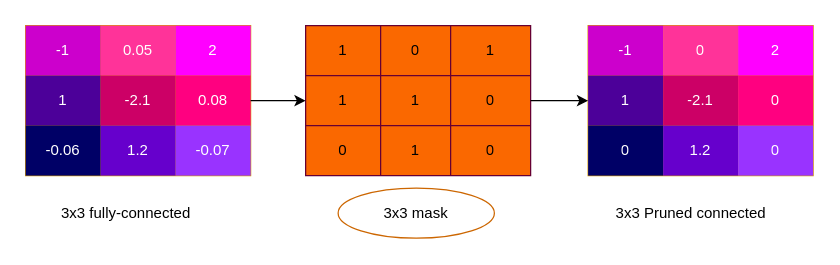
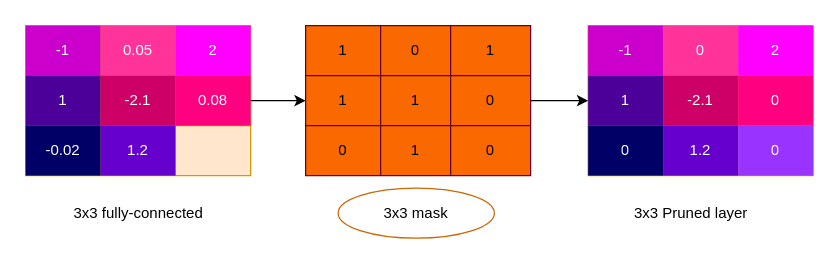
node "-0.06": label "-0.06" -> "-0.02"
node "-0.07": removed
node "3x3 fully-connected": moved (126, 213) -> (138, 213)
node "3x3 Pruned connected": label "3x3 Pruned connected" -> "3x3 Pruned layer"
